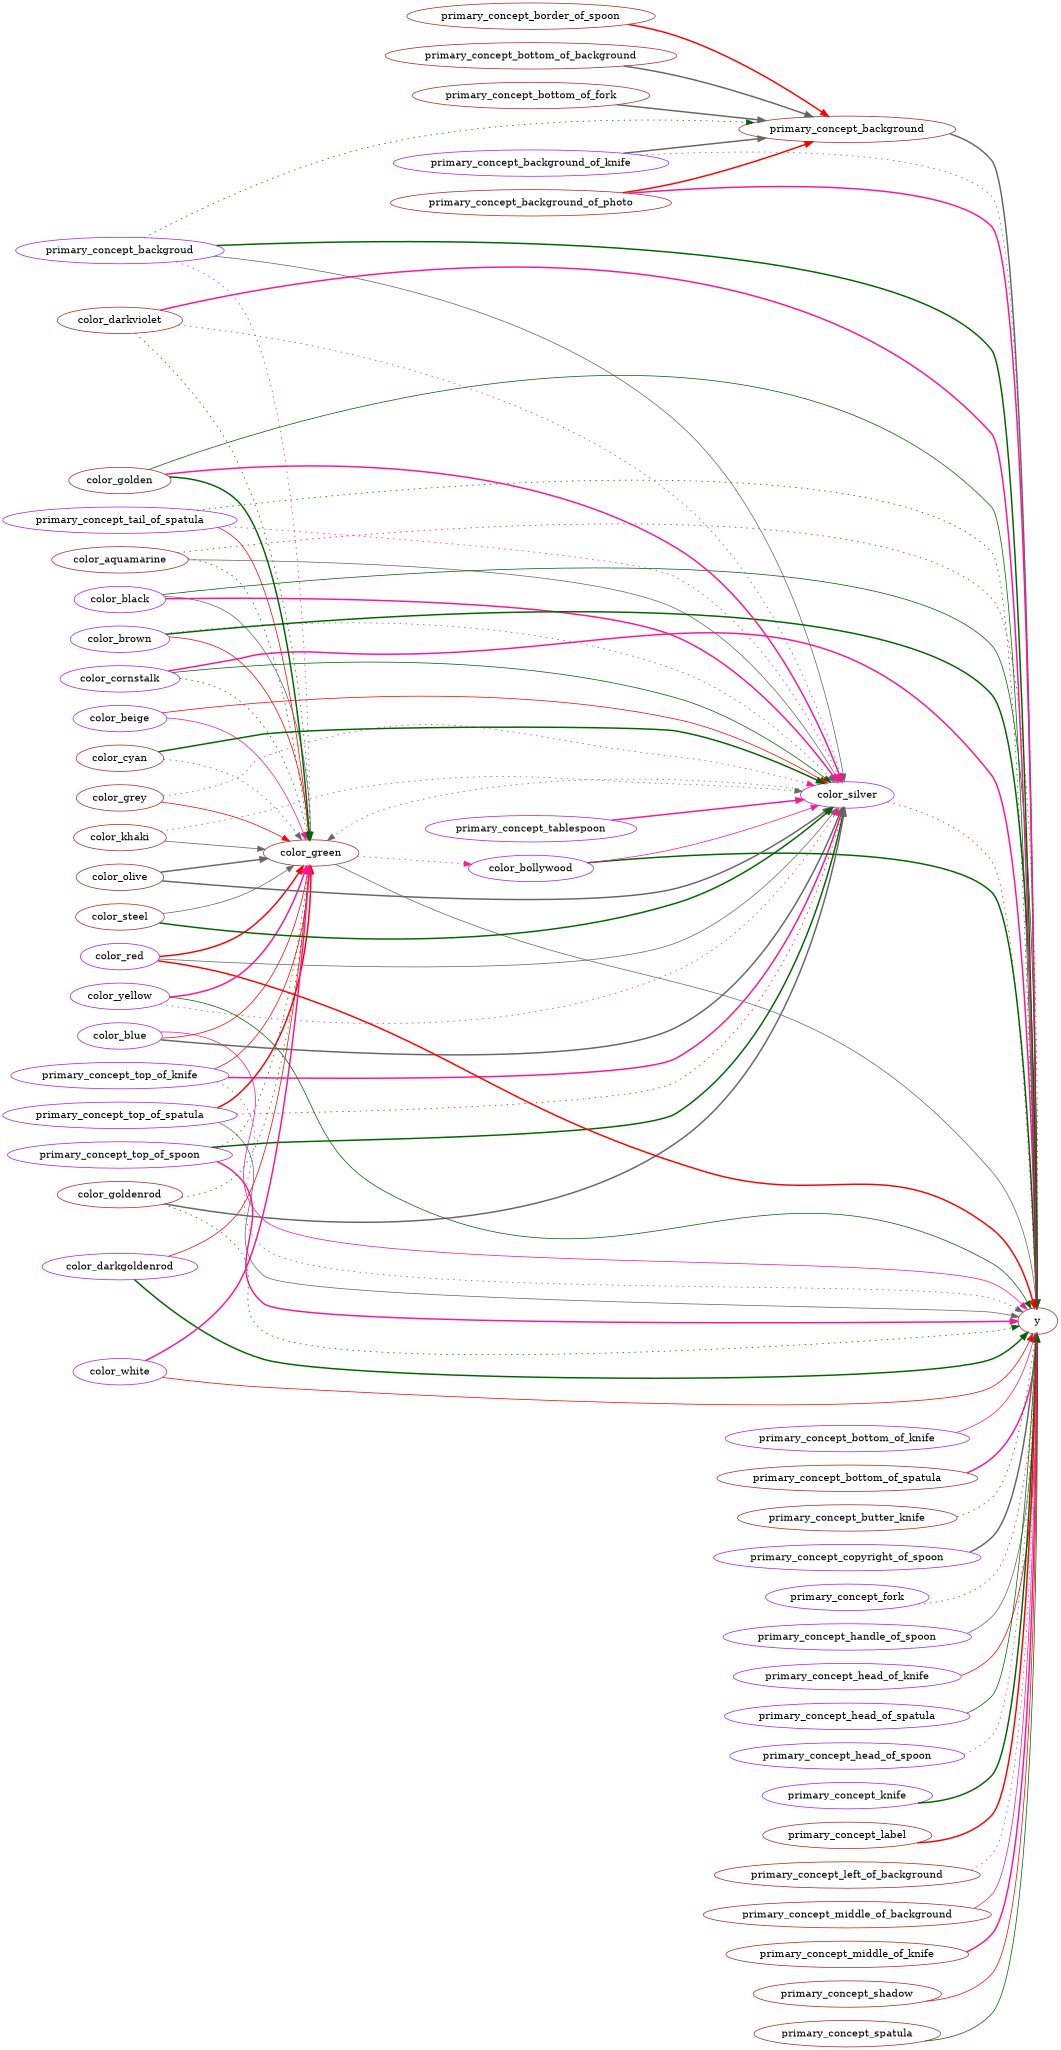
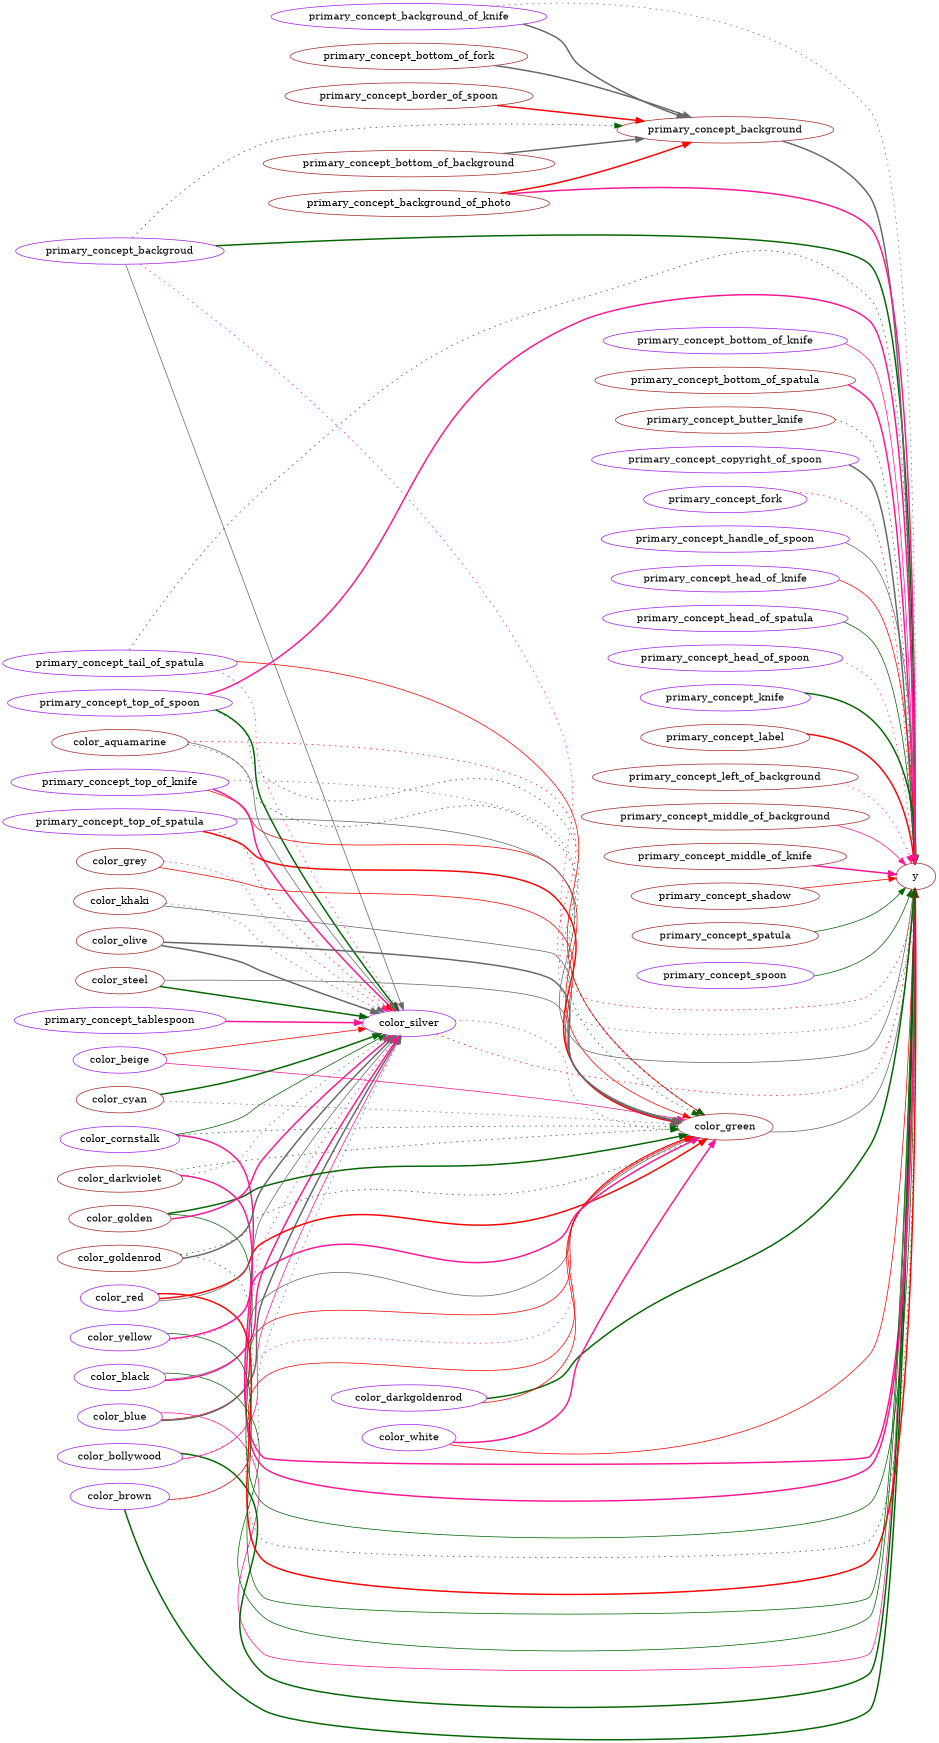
edge "color_green" -> "color_bollywood": reversed
node "primary_concept_spoon": added
